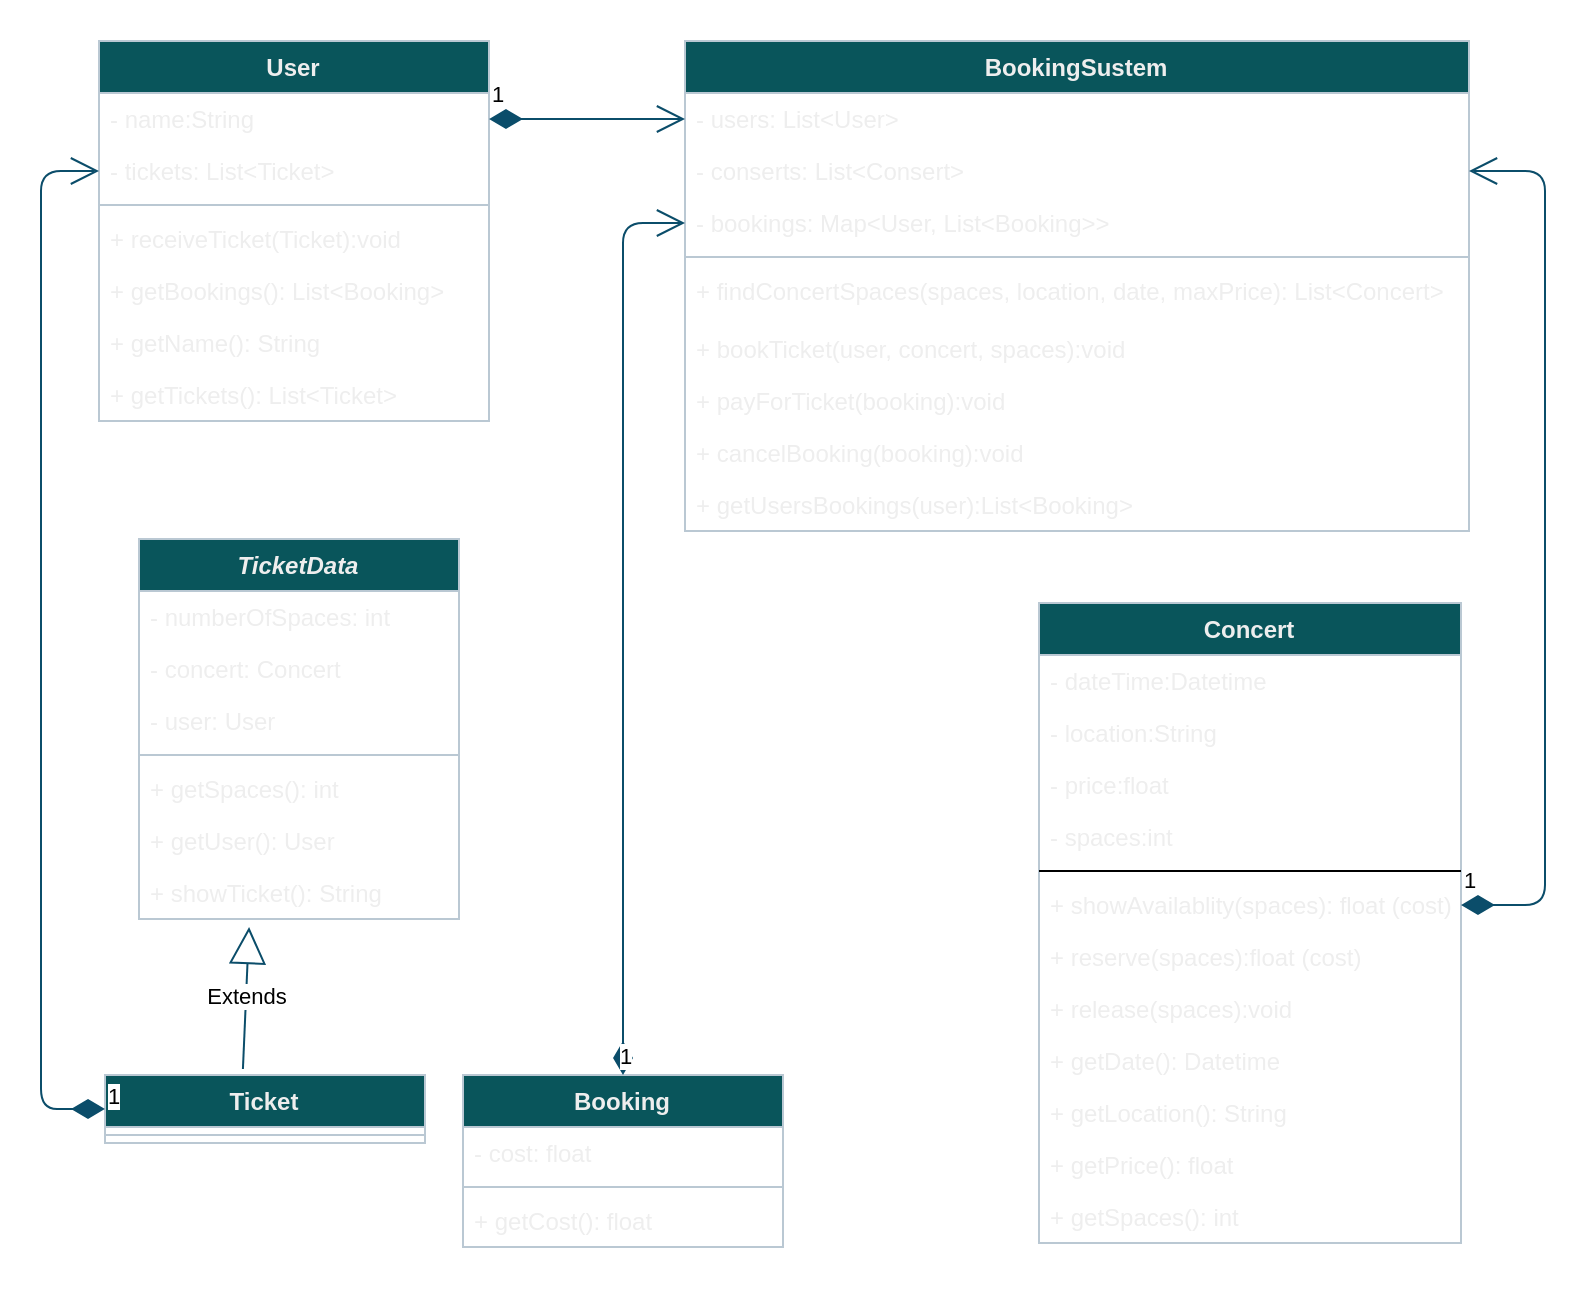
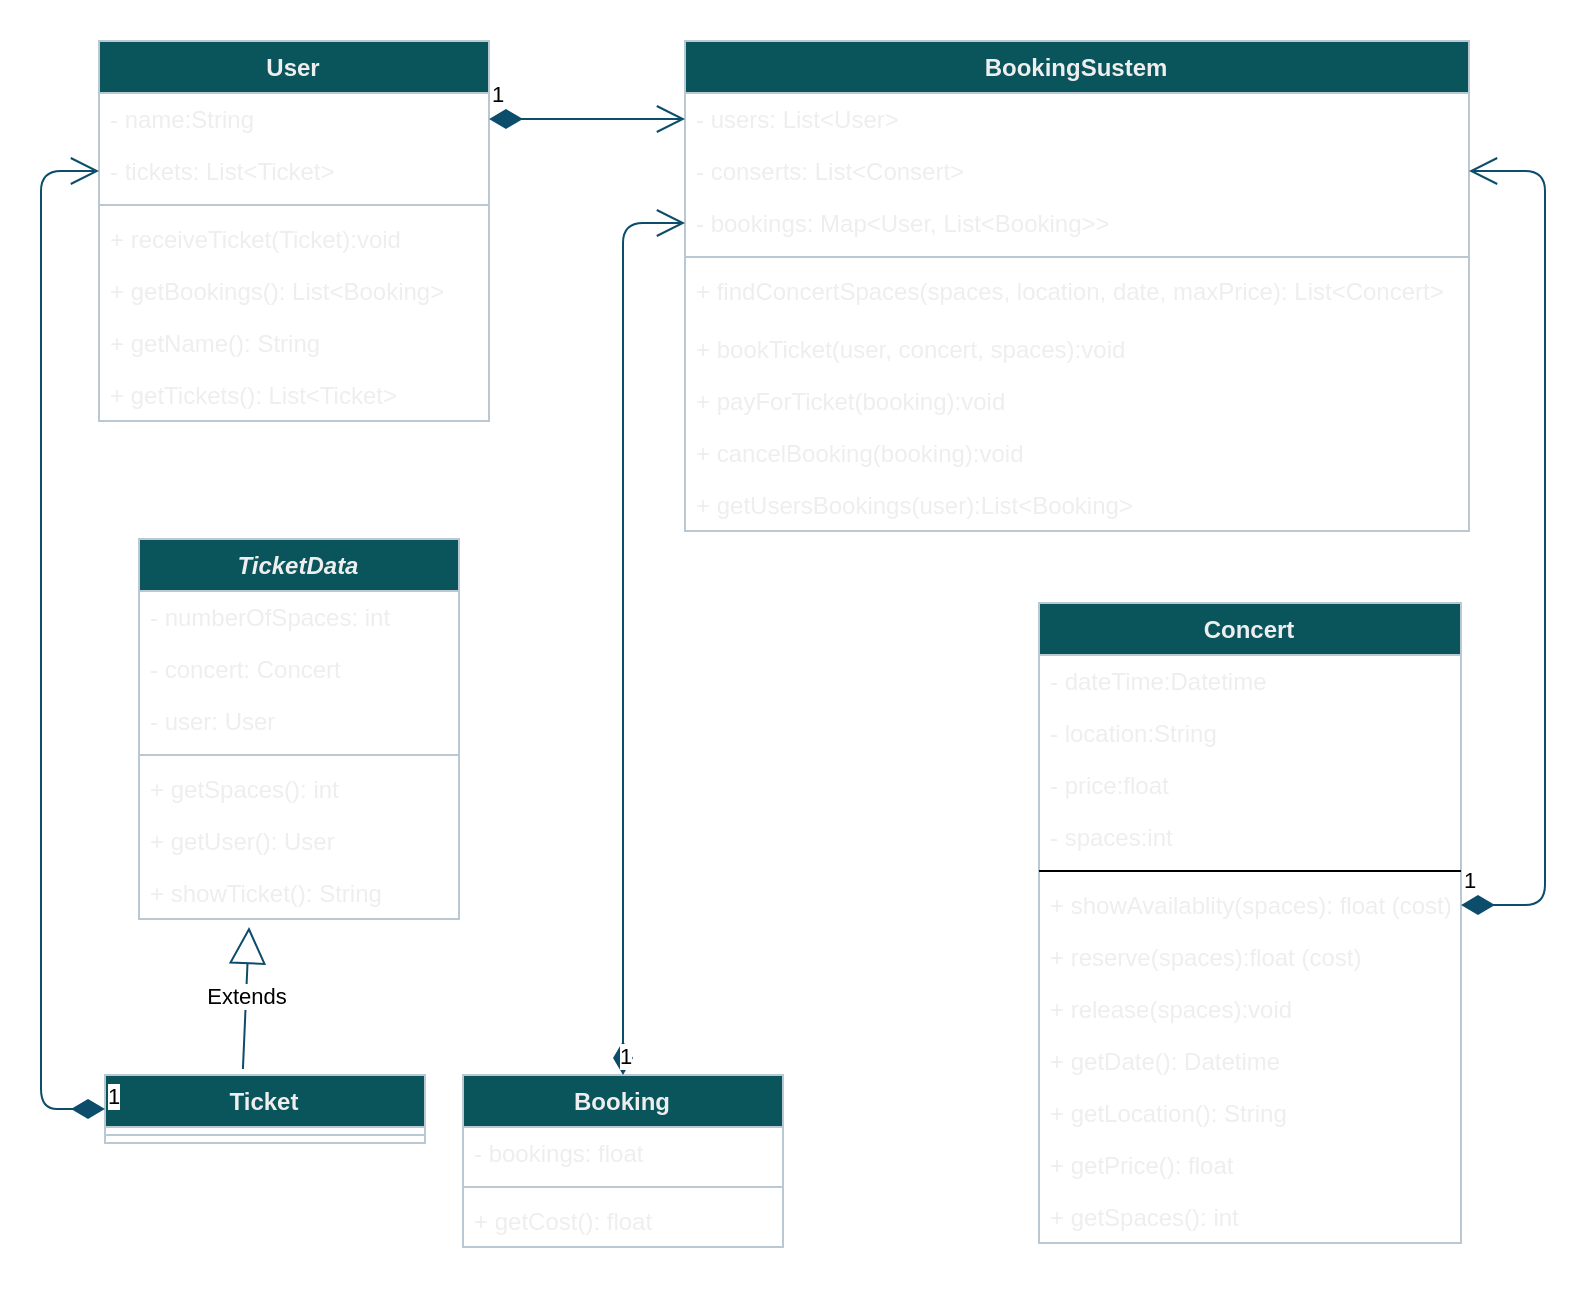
node "- cost: float": label "- cost: float" -> "- bookings: float"
